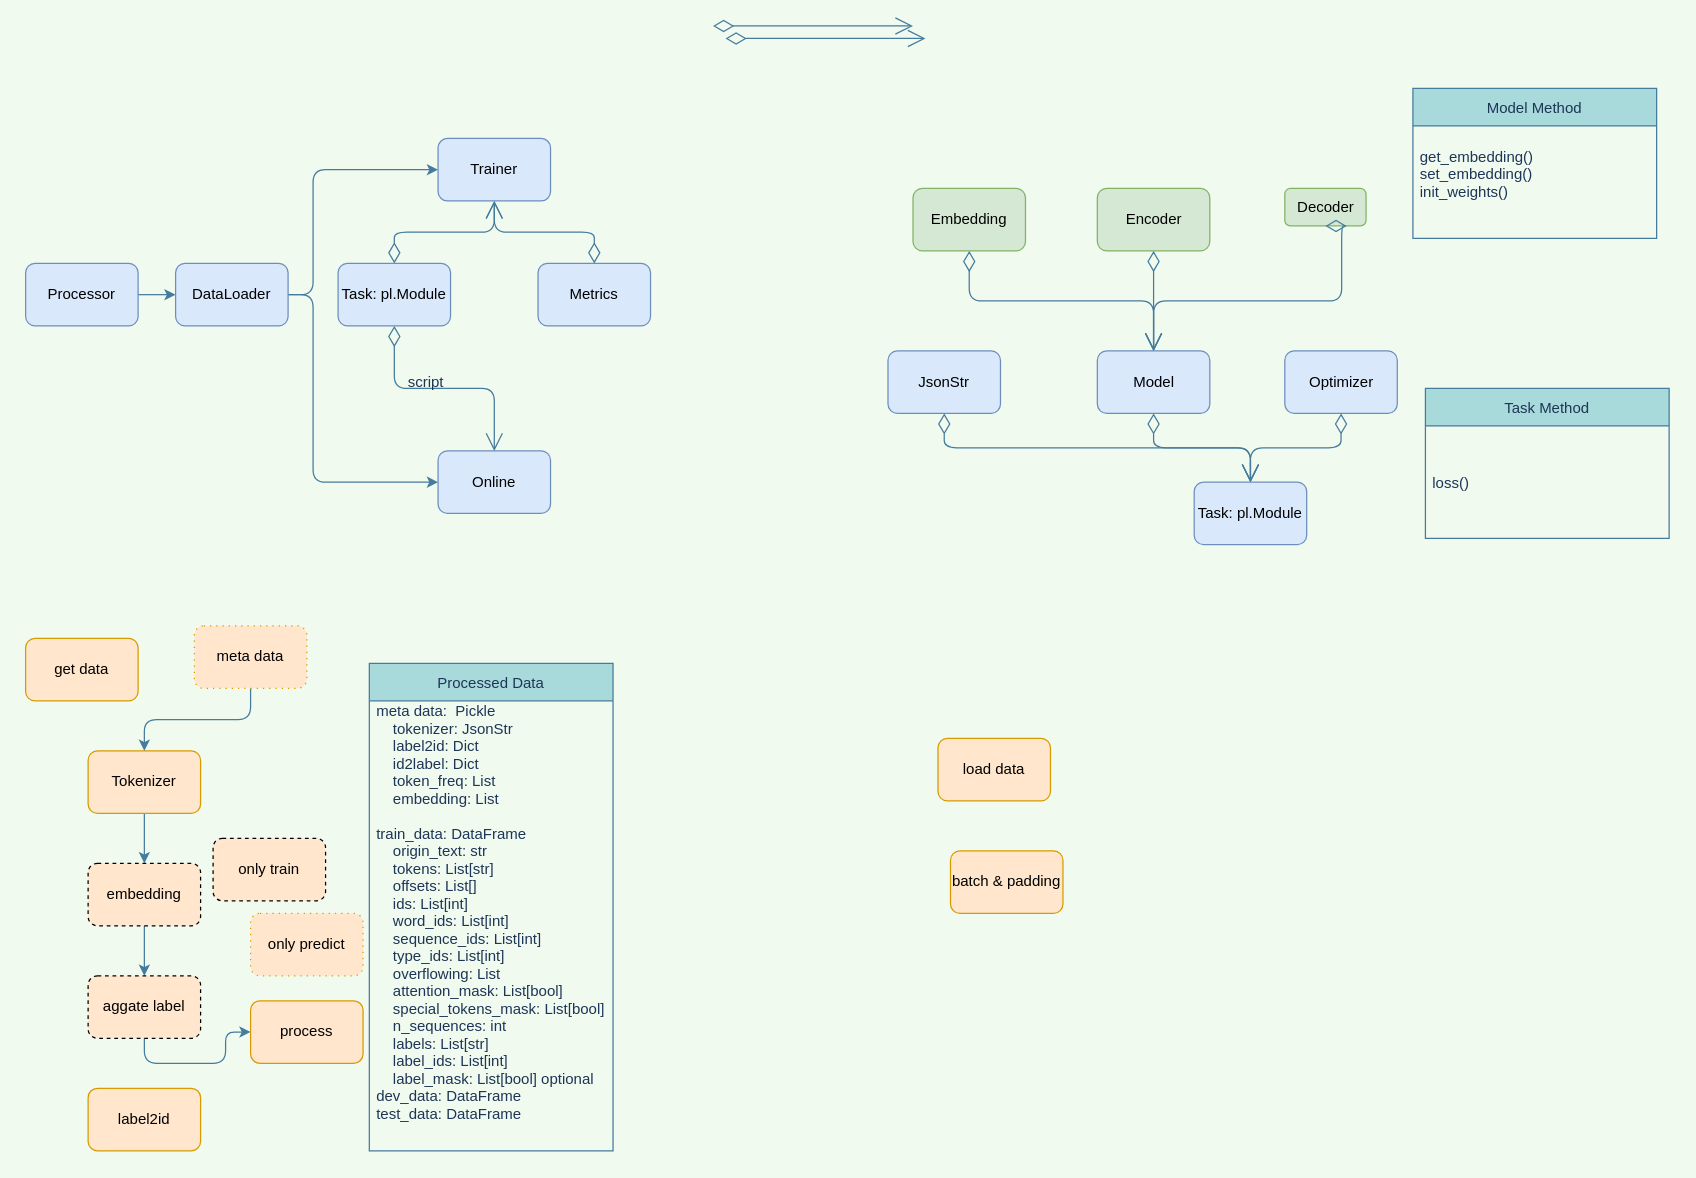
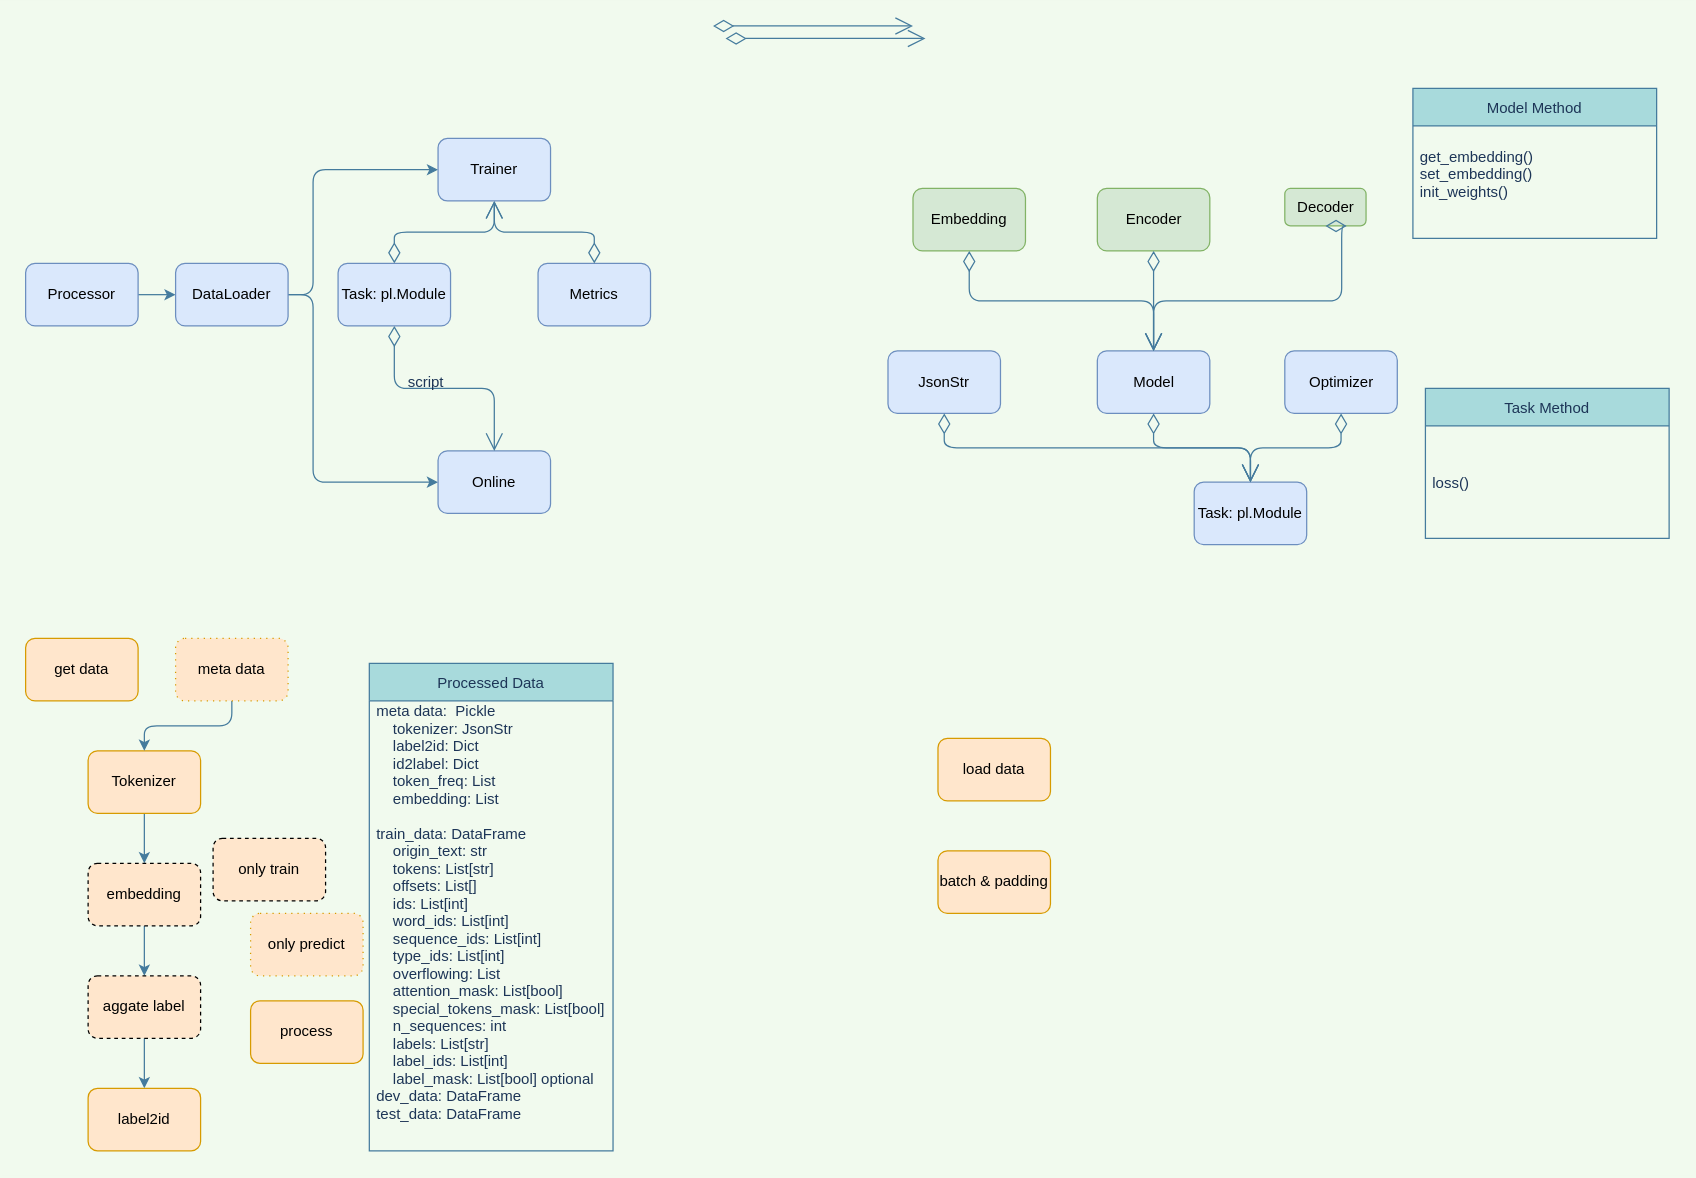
node "meta data": moved (251, 657) -> (232, 669)
node "batch & padding": moved (1007, 882) -> (994, 882)
edge "aggate label" -> "process": now "aggate label" -> "label2id"
